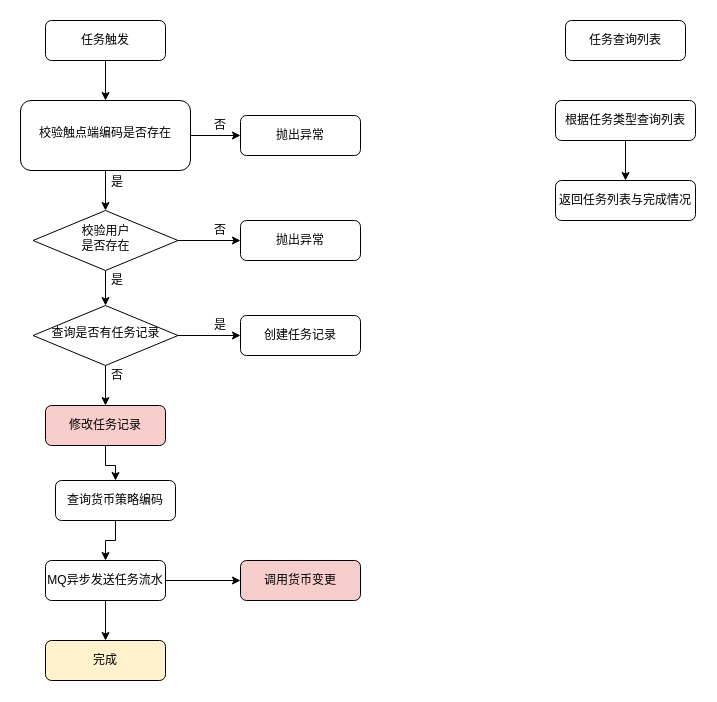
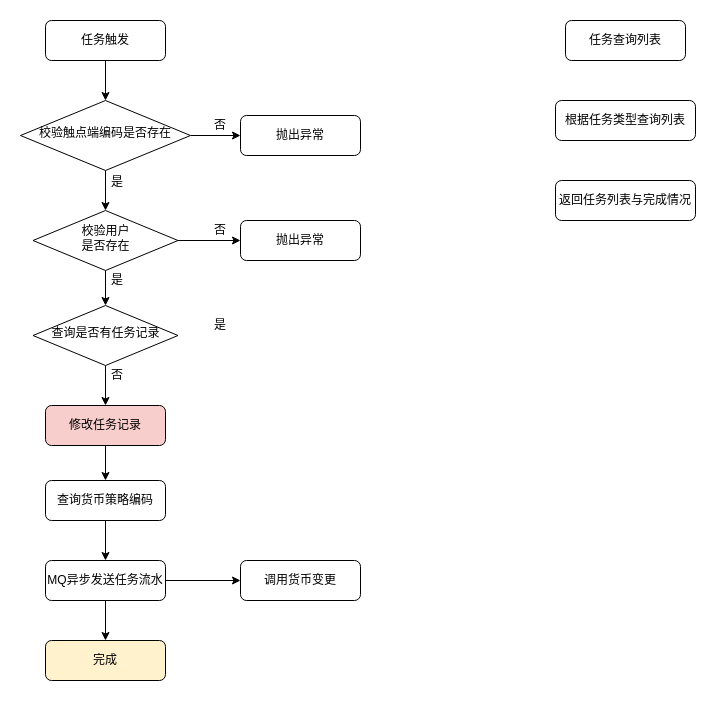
node "校验触点端编码是否存在": shape rounded rectangle -> diamond
edge "根据任务类型查询列表" -> "返回任务列表与完成情况": removed
edge "查询是否有任务记录" -> "创建任务记录": removed
node "创建任务记录": removed
node "查询货币策略编码": moved (116, 501) -> (106, 501)
node "调用货币变更": fillcolor #f8cecc -> #ffffff
